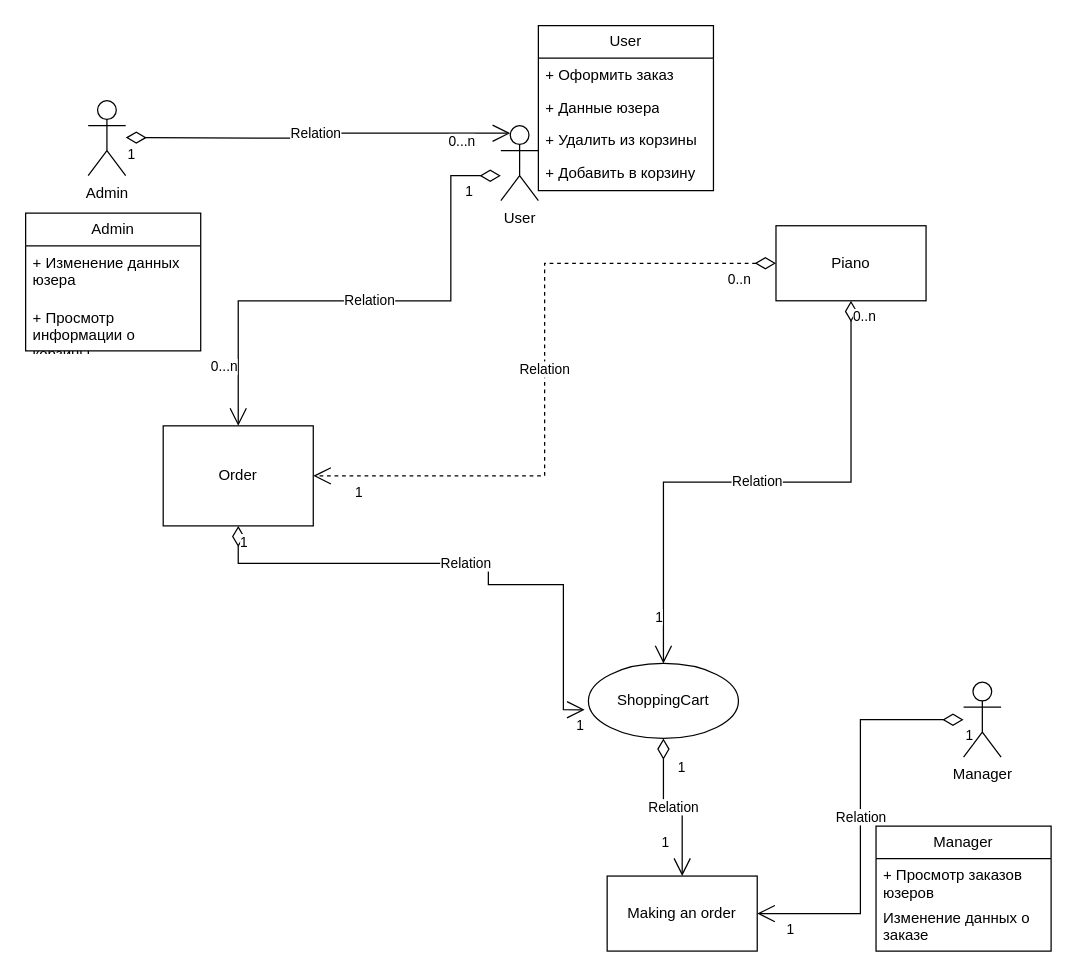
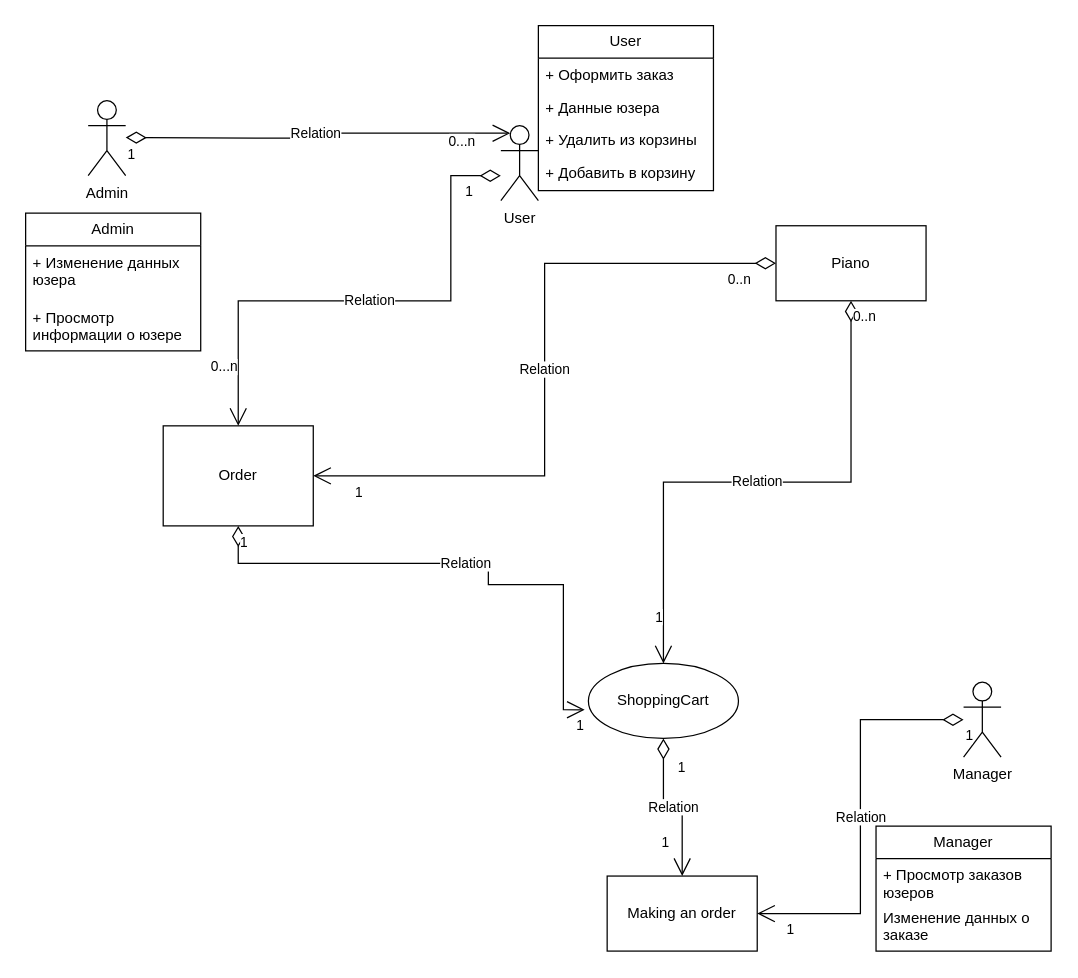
node "+ Просмотр информации о корзины": label "+ Просмотр информации о корзины" -> "+ Просмотр информации о юзере"
edge "Piano" -- "Order": style dashed -> solid
